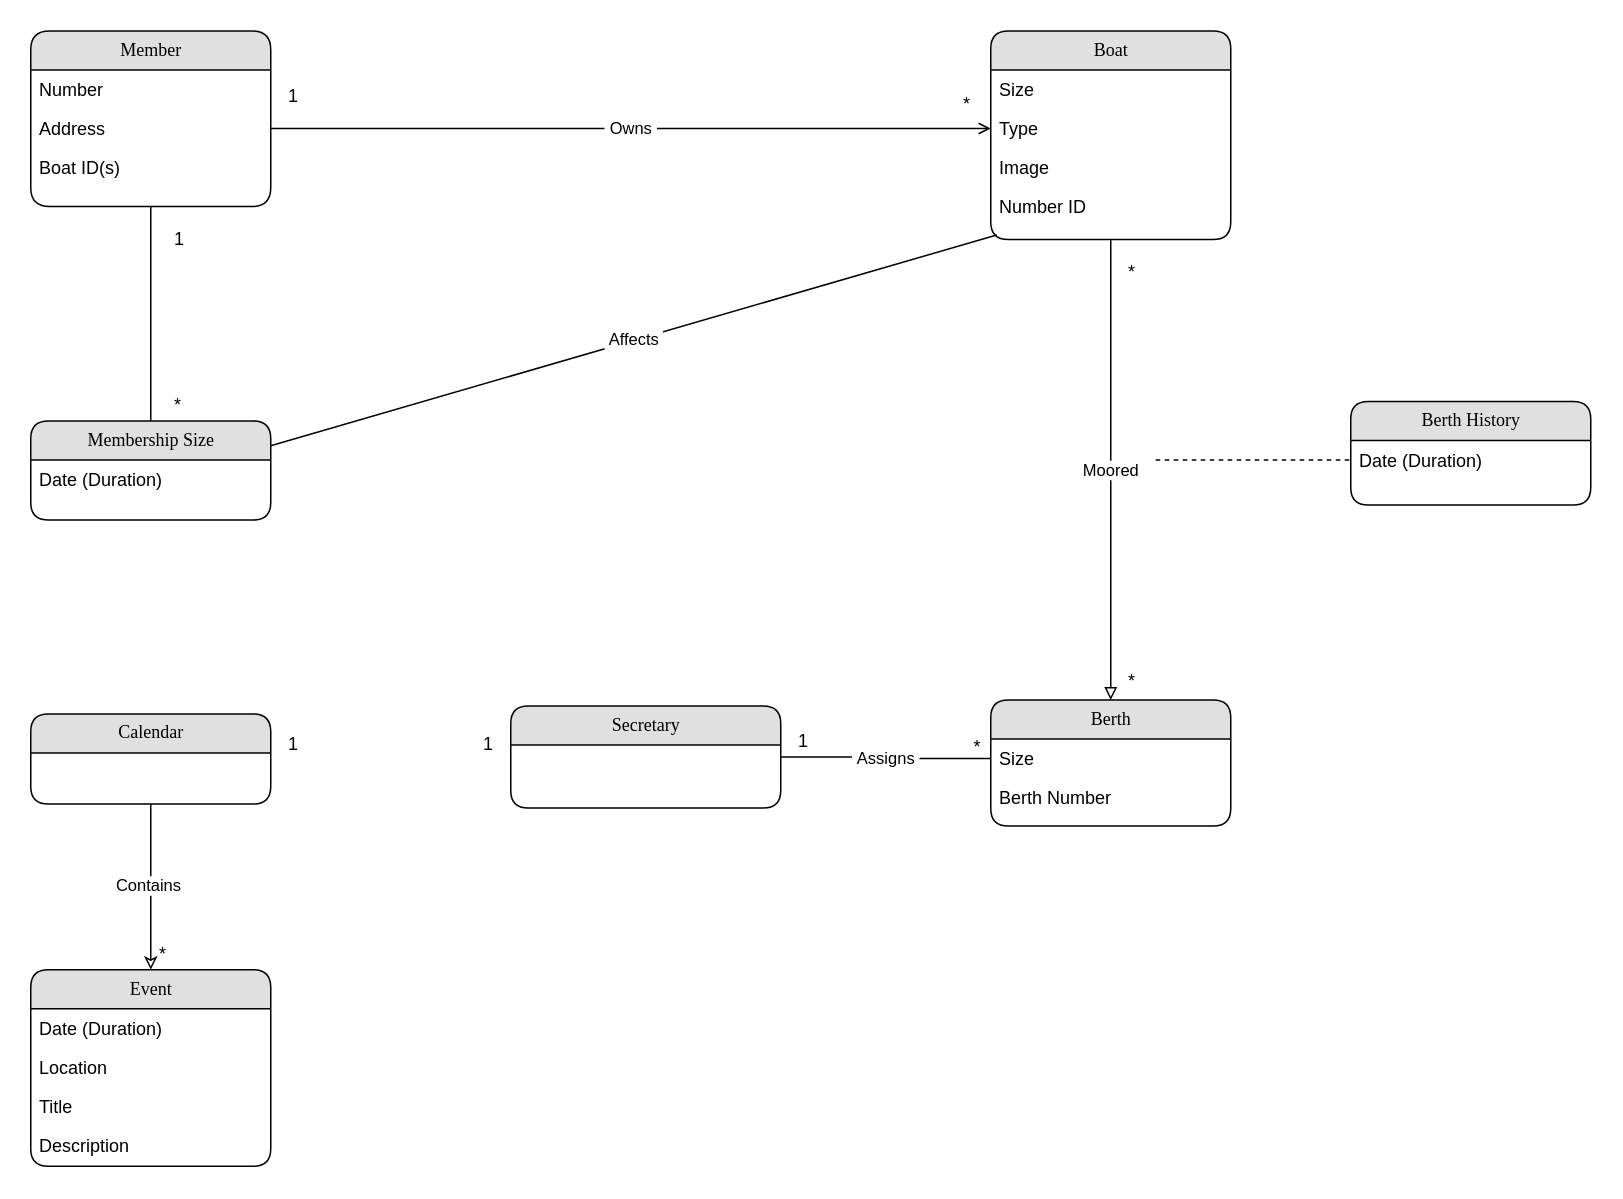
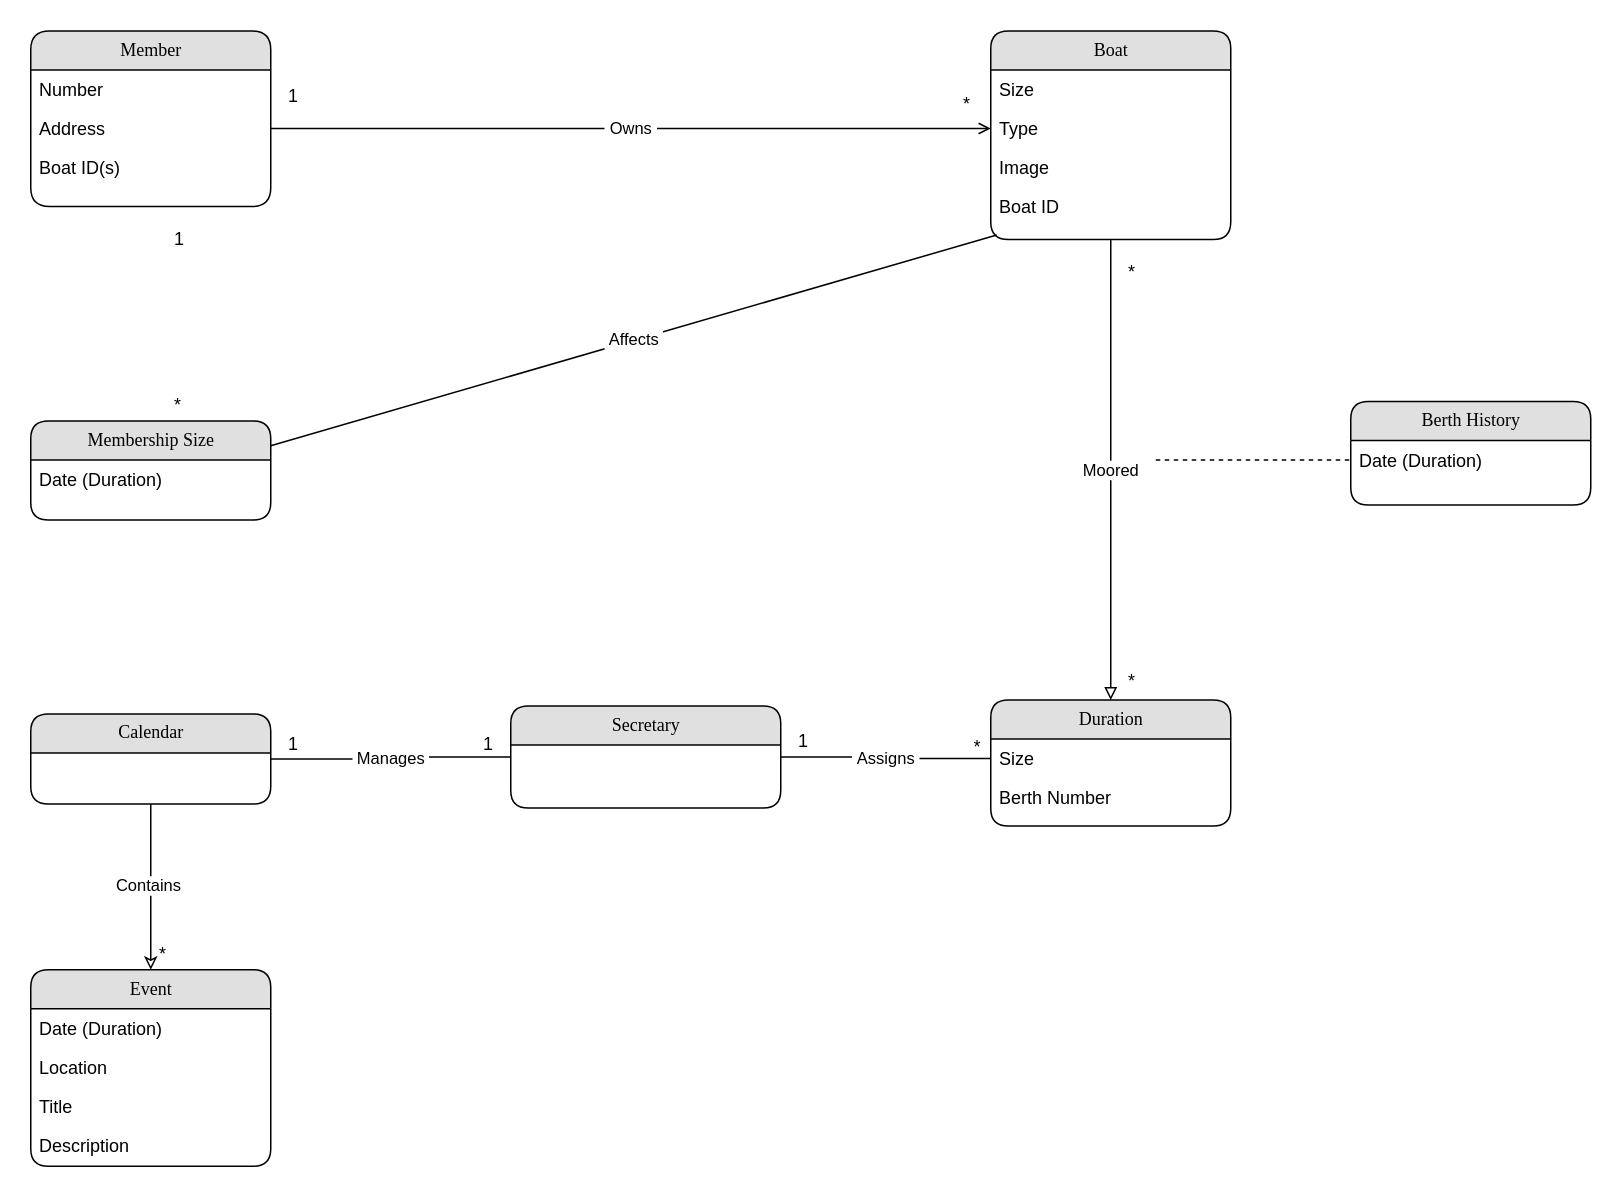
node "Number ID": label "Number ID" -> "Boat ID"
edge "Member" -- "Membership Size": removed
node "Berth": label "Berth" -> "Duration"
edge "Secretary" -- "Calendar": added, label "Manages"
